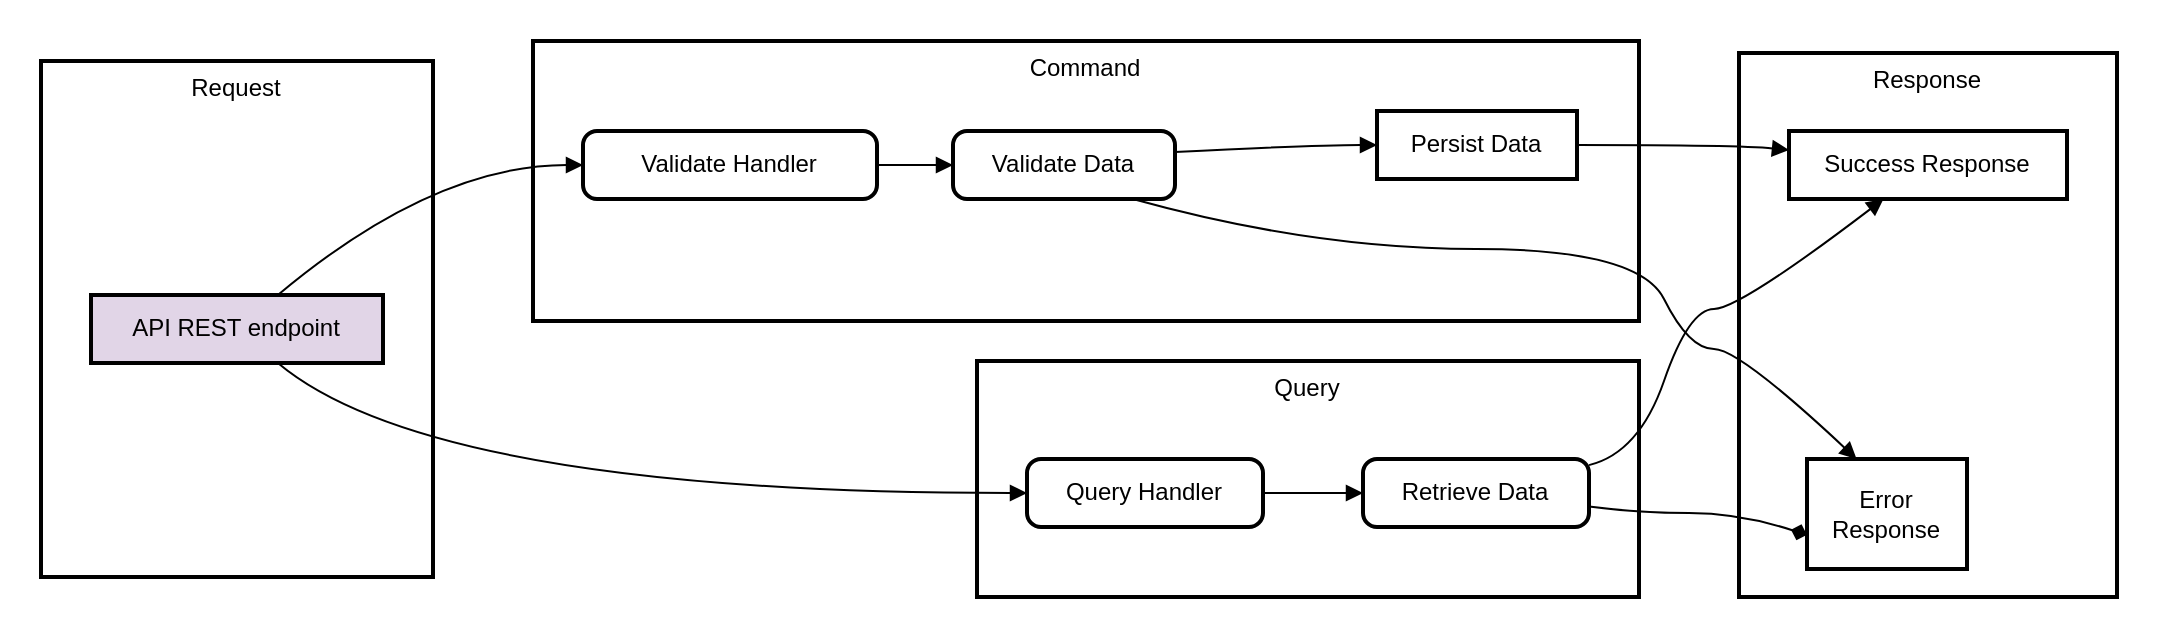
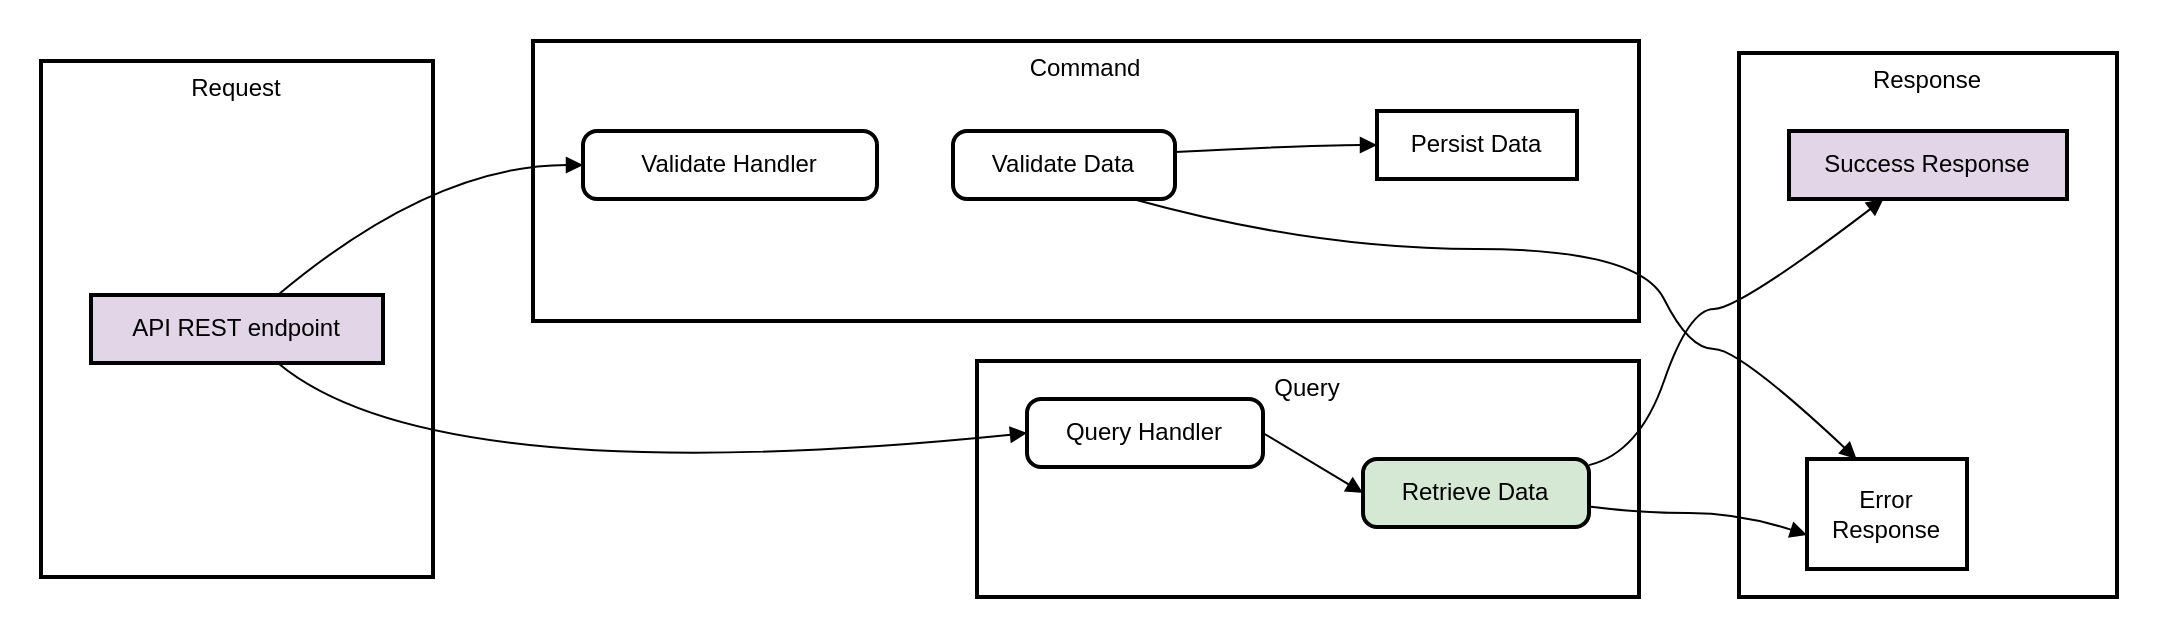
edge "Persist Data" -> "Success Response": removed
edge "Validate Handler" -> "Validate Data": removed
node "Success Response": fillcolor #ffffff -> #e1d5e7
node "Query Handler": moved (1145, 493) -> (1145, 433)
node "Retrieve Data": fillcolor #ffffff -> #d5e8d4
edge "Retrieve Data" -> "Error Response": arrowhead diamond -> block
